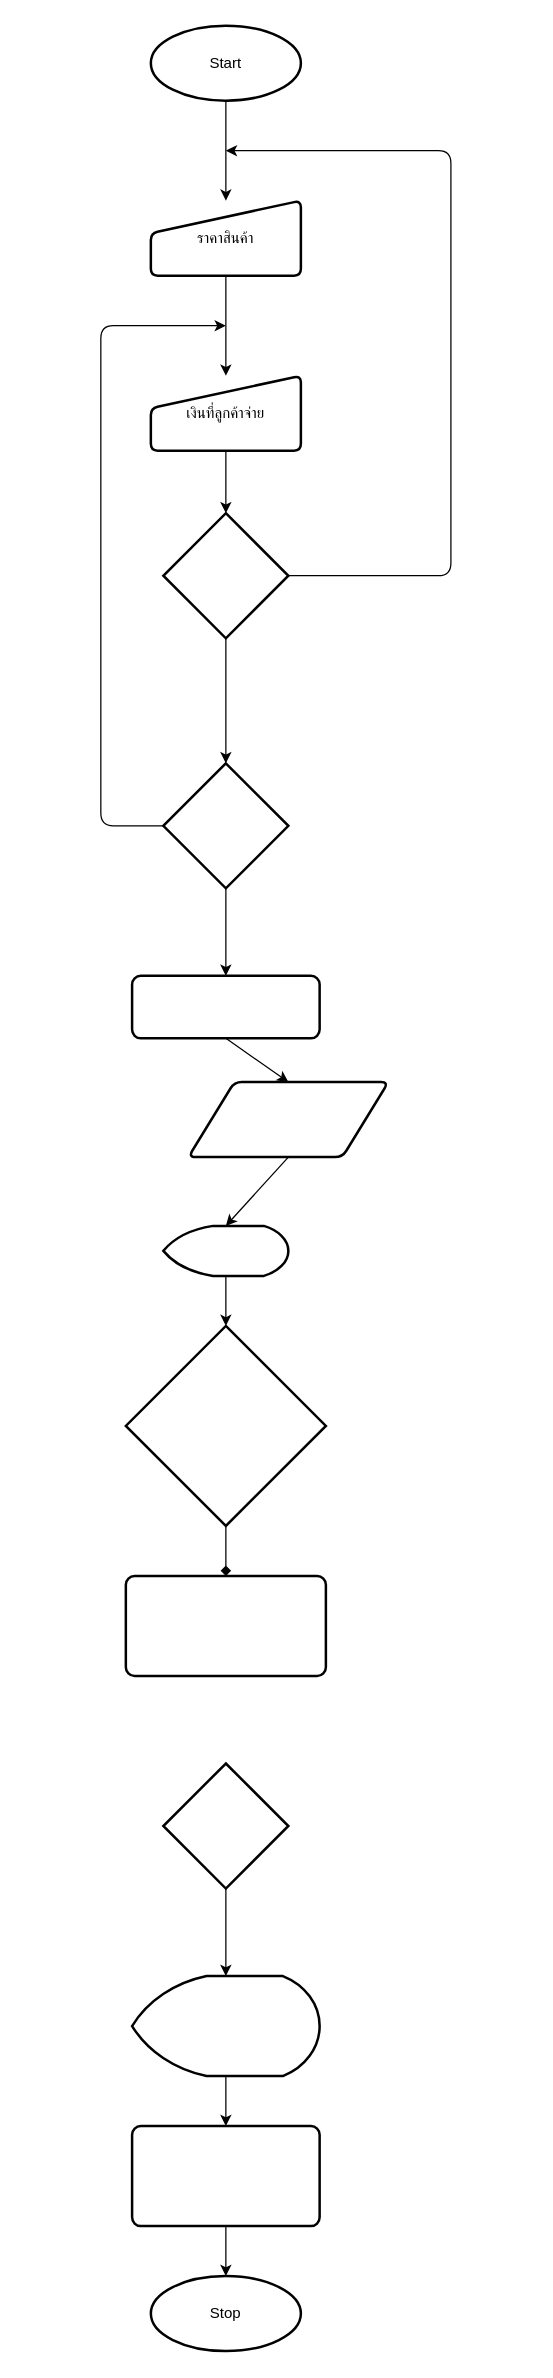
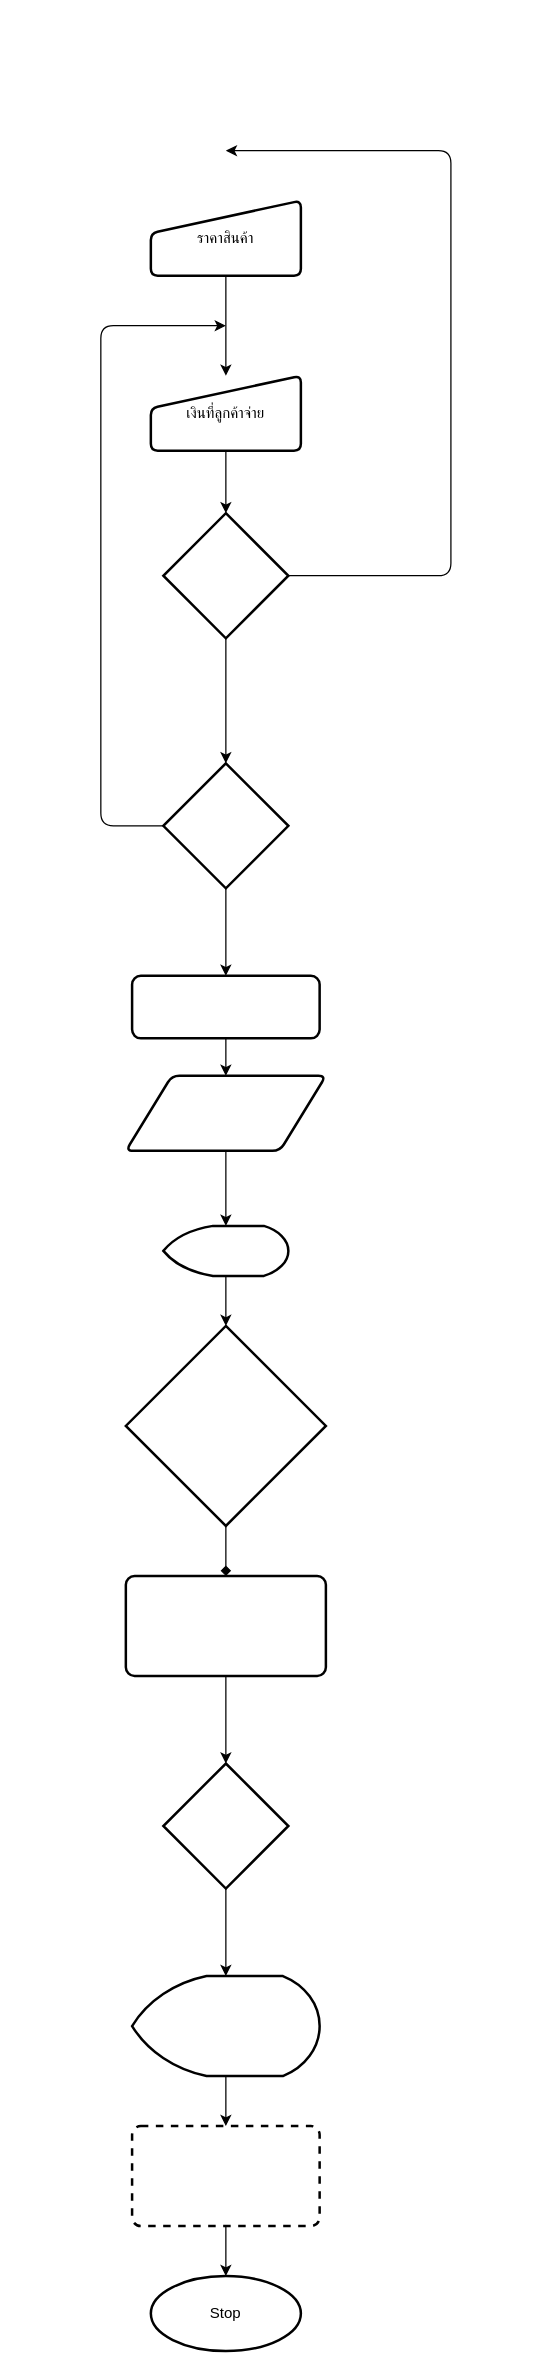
node "Start": removed
edge "Start" -> "ราคาสินค้า": removed
node "Money_Type": moved (288, 1119) -> (226, 1113)
edge "count = change // value" -> "if count > 0:": added
node "change %= value": style solid -> dashed
